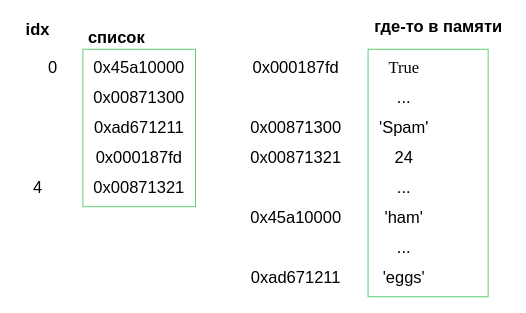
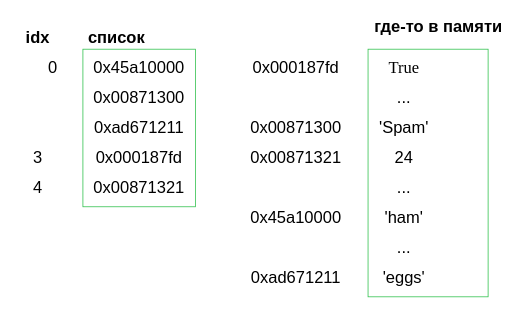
node "idx": moved (38, 30) -> (38, 38)
node "3": added
